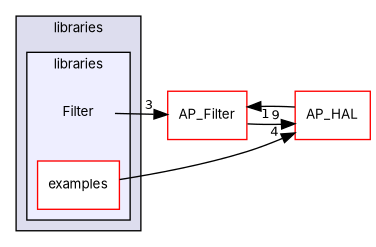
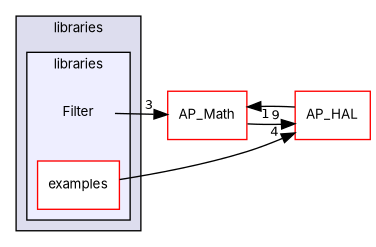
node "AP_Filter": label "AP_Filter" -> "AP_Math"
